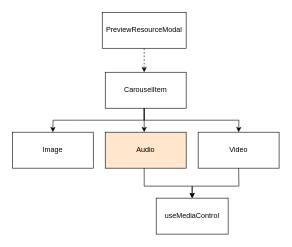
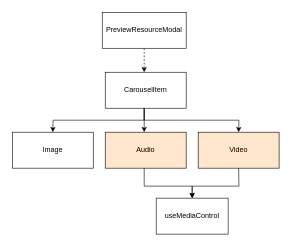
node "Video": fillcolor #ffffff -> #ffe6cc
